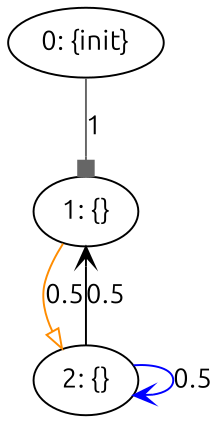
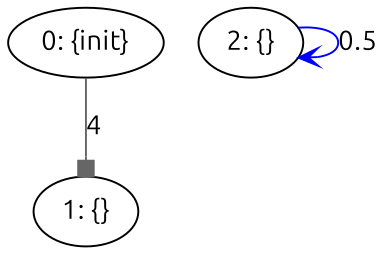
edge "0: {init}" -> "1: {}": label "1" -> "4"
edge "1: {}" -> "2: {}": removed, label "0.5"
edge "2: {}" -> "1: {}": removed, label "0.5"
